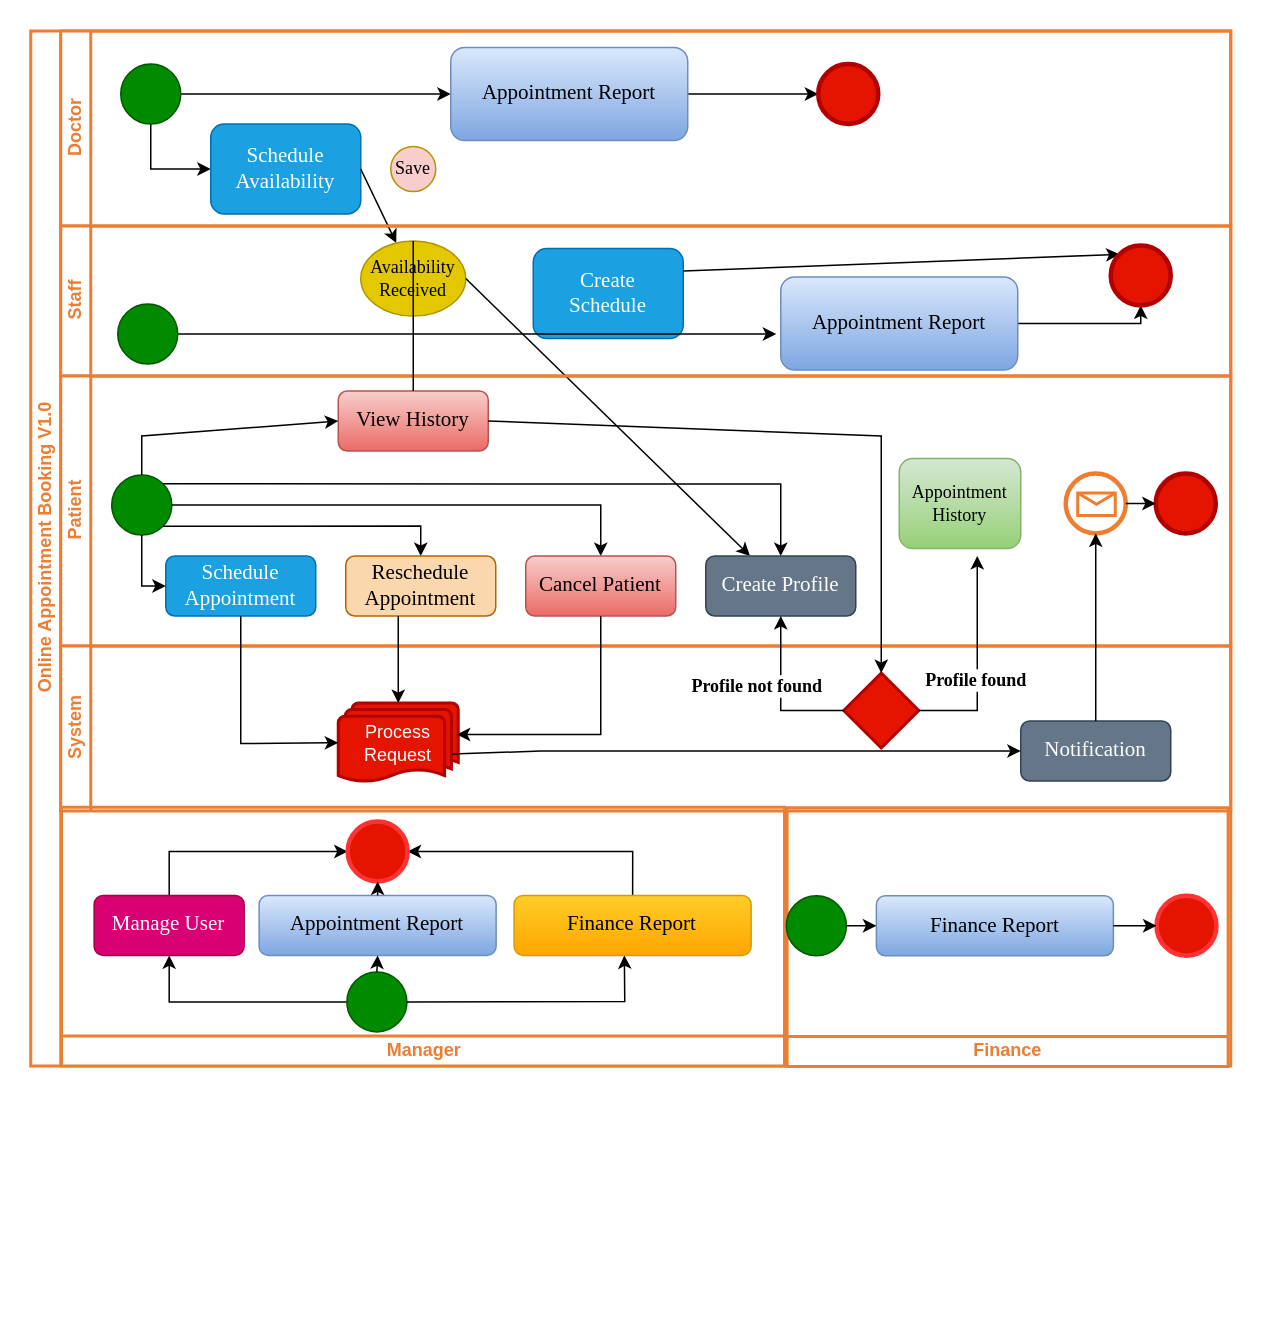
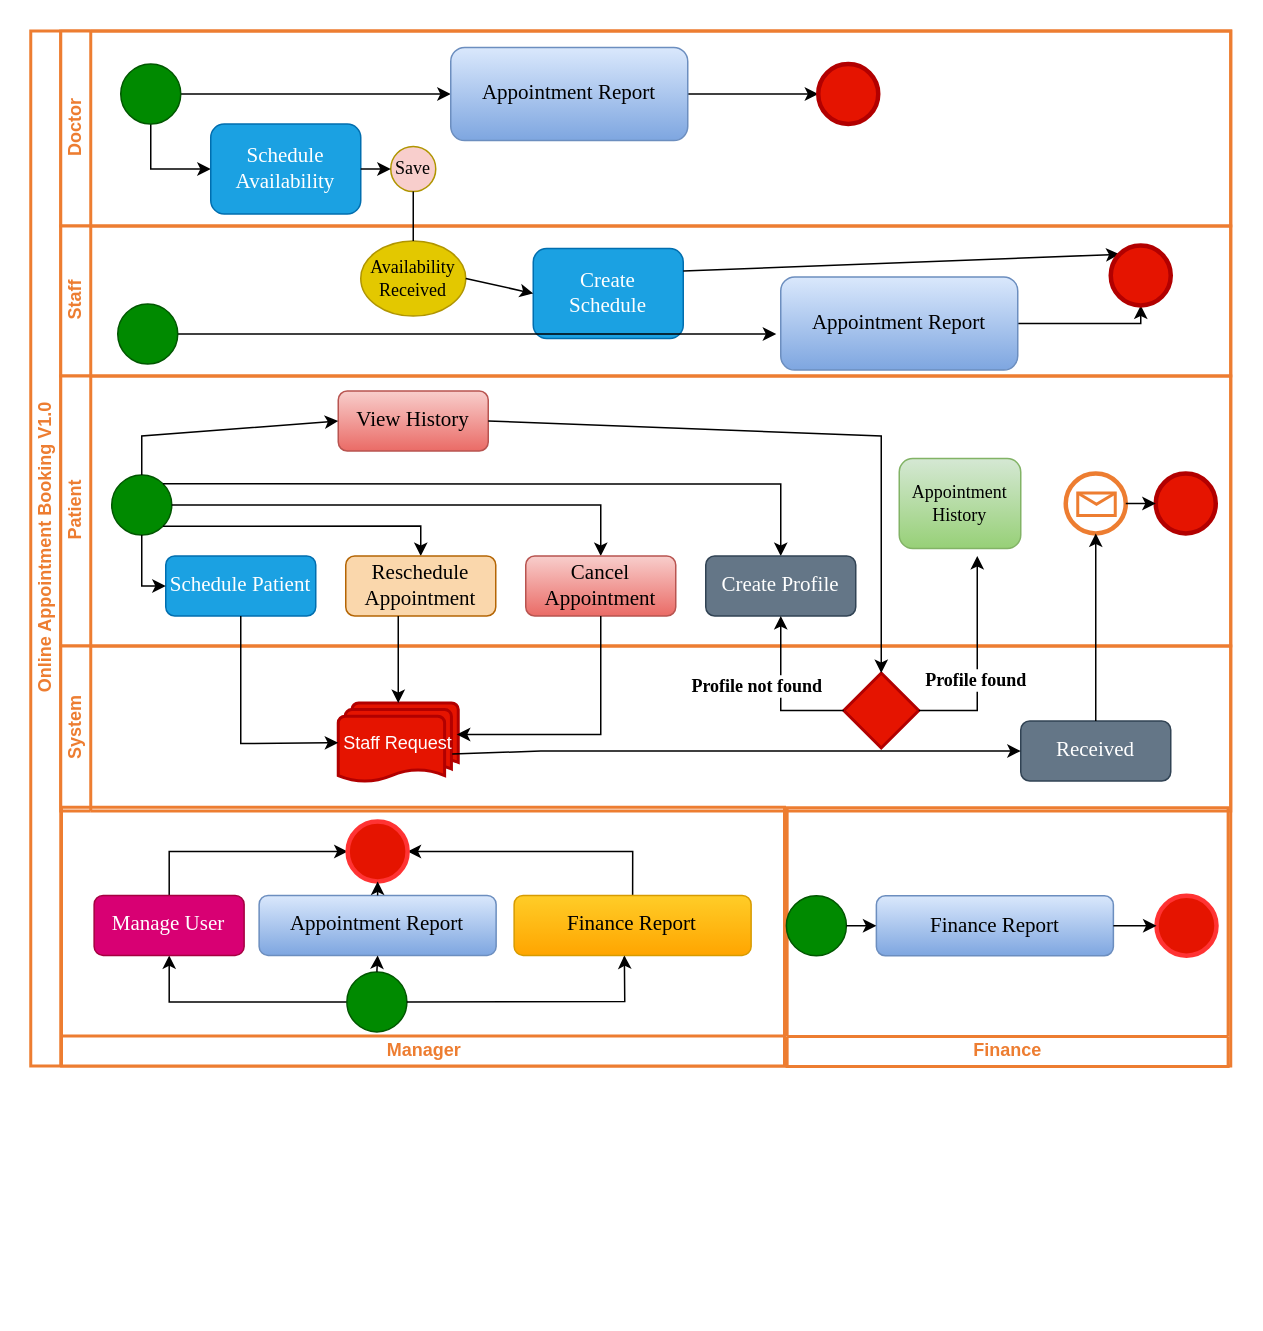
edge "Schedule Availability" -> "Availability Received": now "Schedule Availability" -> "Save"
edge "Availability Received" -- "View History": now "Availability Received" -- "Save"
edge "Availability Received" -> "Create Profile": now "Availability Received" -> "Create Schedule"
node "Schedule Appointment": label "Schedule Appointment" -> "Schedule Patient"
node "Cancel Patient": label "Cancel Patient" -> "Cancel Appointment"
node "Process Request": label "Process Request" -> "Staff Request"
node "Notification": label "Notification" -> "Received"
